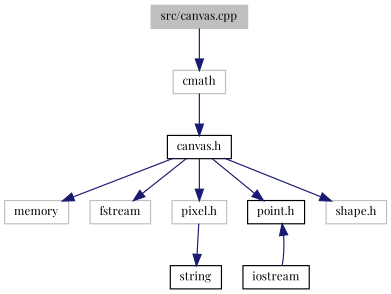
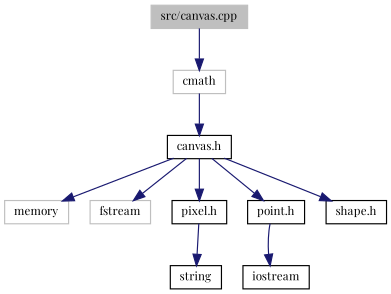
node "pixel.h": color grey75 -> black
node "shape.h": color grey75 -> black
edge "iostream" -> "point.h": reversed
